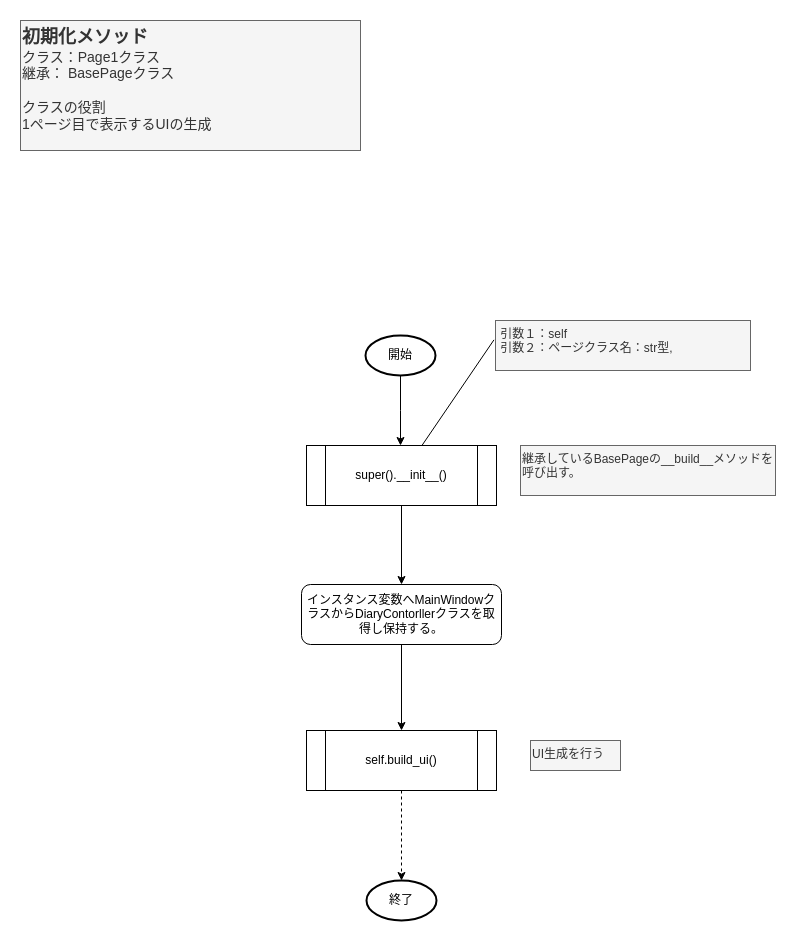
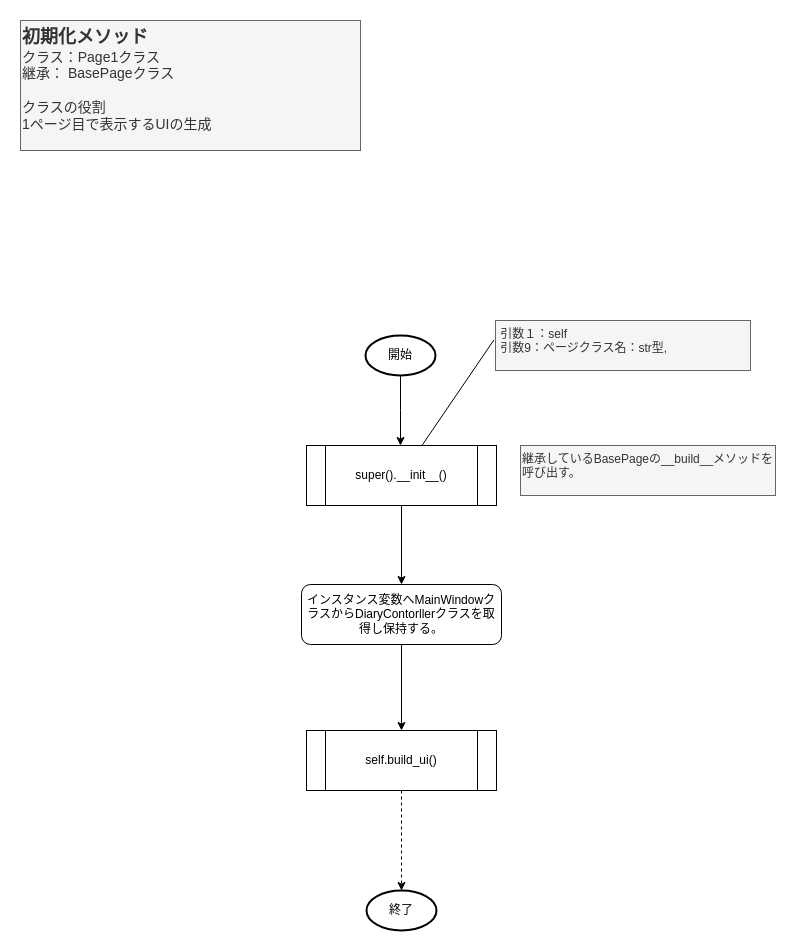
node "引数１：self 引数２：ページクラス名：str型,": label "引数１：self 引数２：ページクラス名：str型," -> "引数１：self 引数9：ページクラス名：str型,"
node "UI生成を行う": removed
node "終了": moved (402, 901) -> (402, 911)
